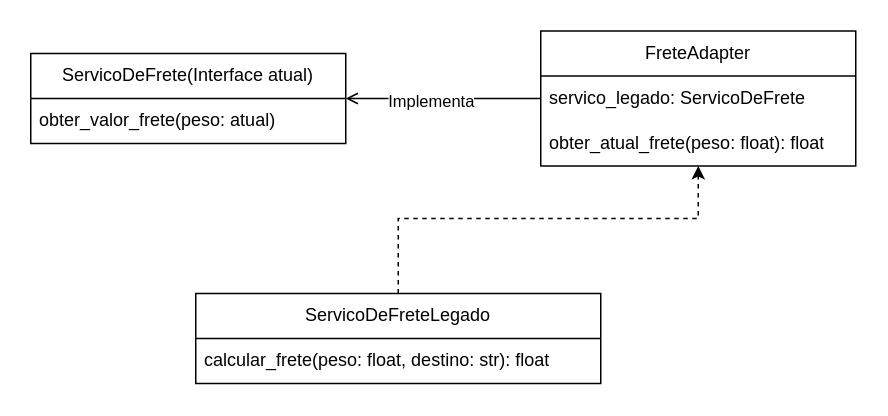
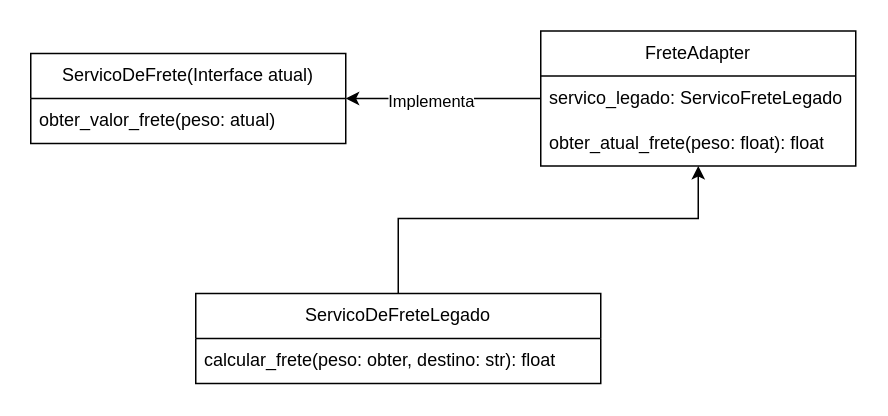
edge "FreteAdapter" -> "ServicoDeFrete(Interface atual)": arrowhead open -> classic
node "servico_legado: ServicoDeFrete": label "servico_legado: ServicoDeFrete" -> "servico_legado: ServicoFreteLegado"
edge "ServicoDeFreteLegado" -> "obter_atual_frete(peso: float): float": style dashed -> solid
node "calcular_frete(peso: float, destino: str): float": label "calcular_frete(peso: float, destino: str): float" -> "calcular_frete(peso: obter, destino: str): float"
